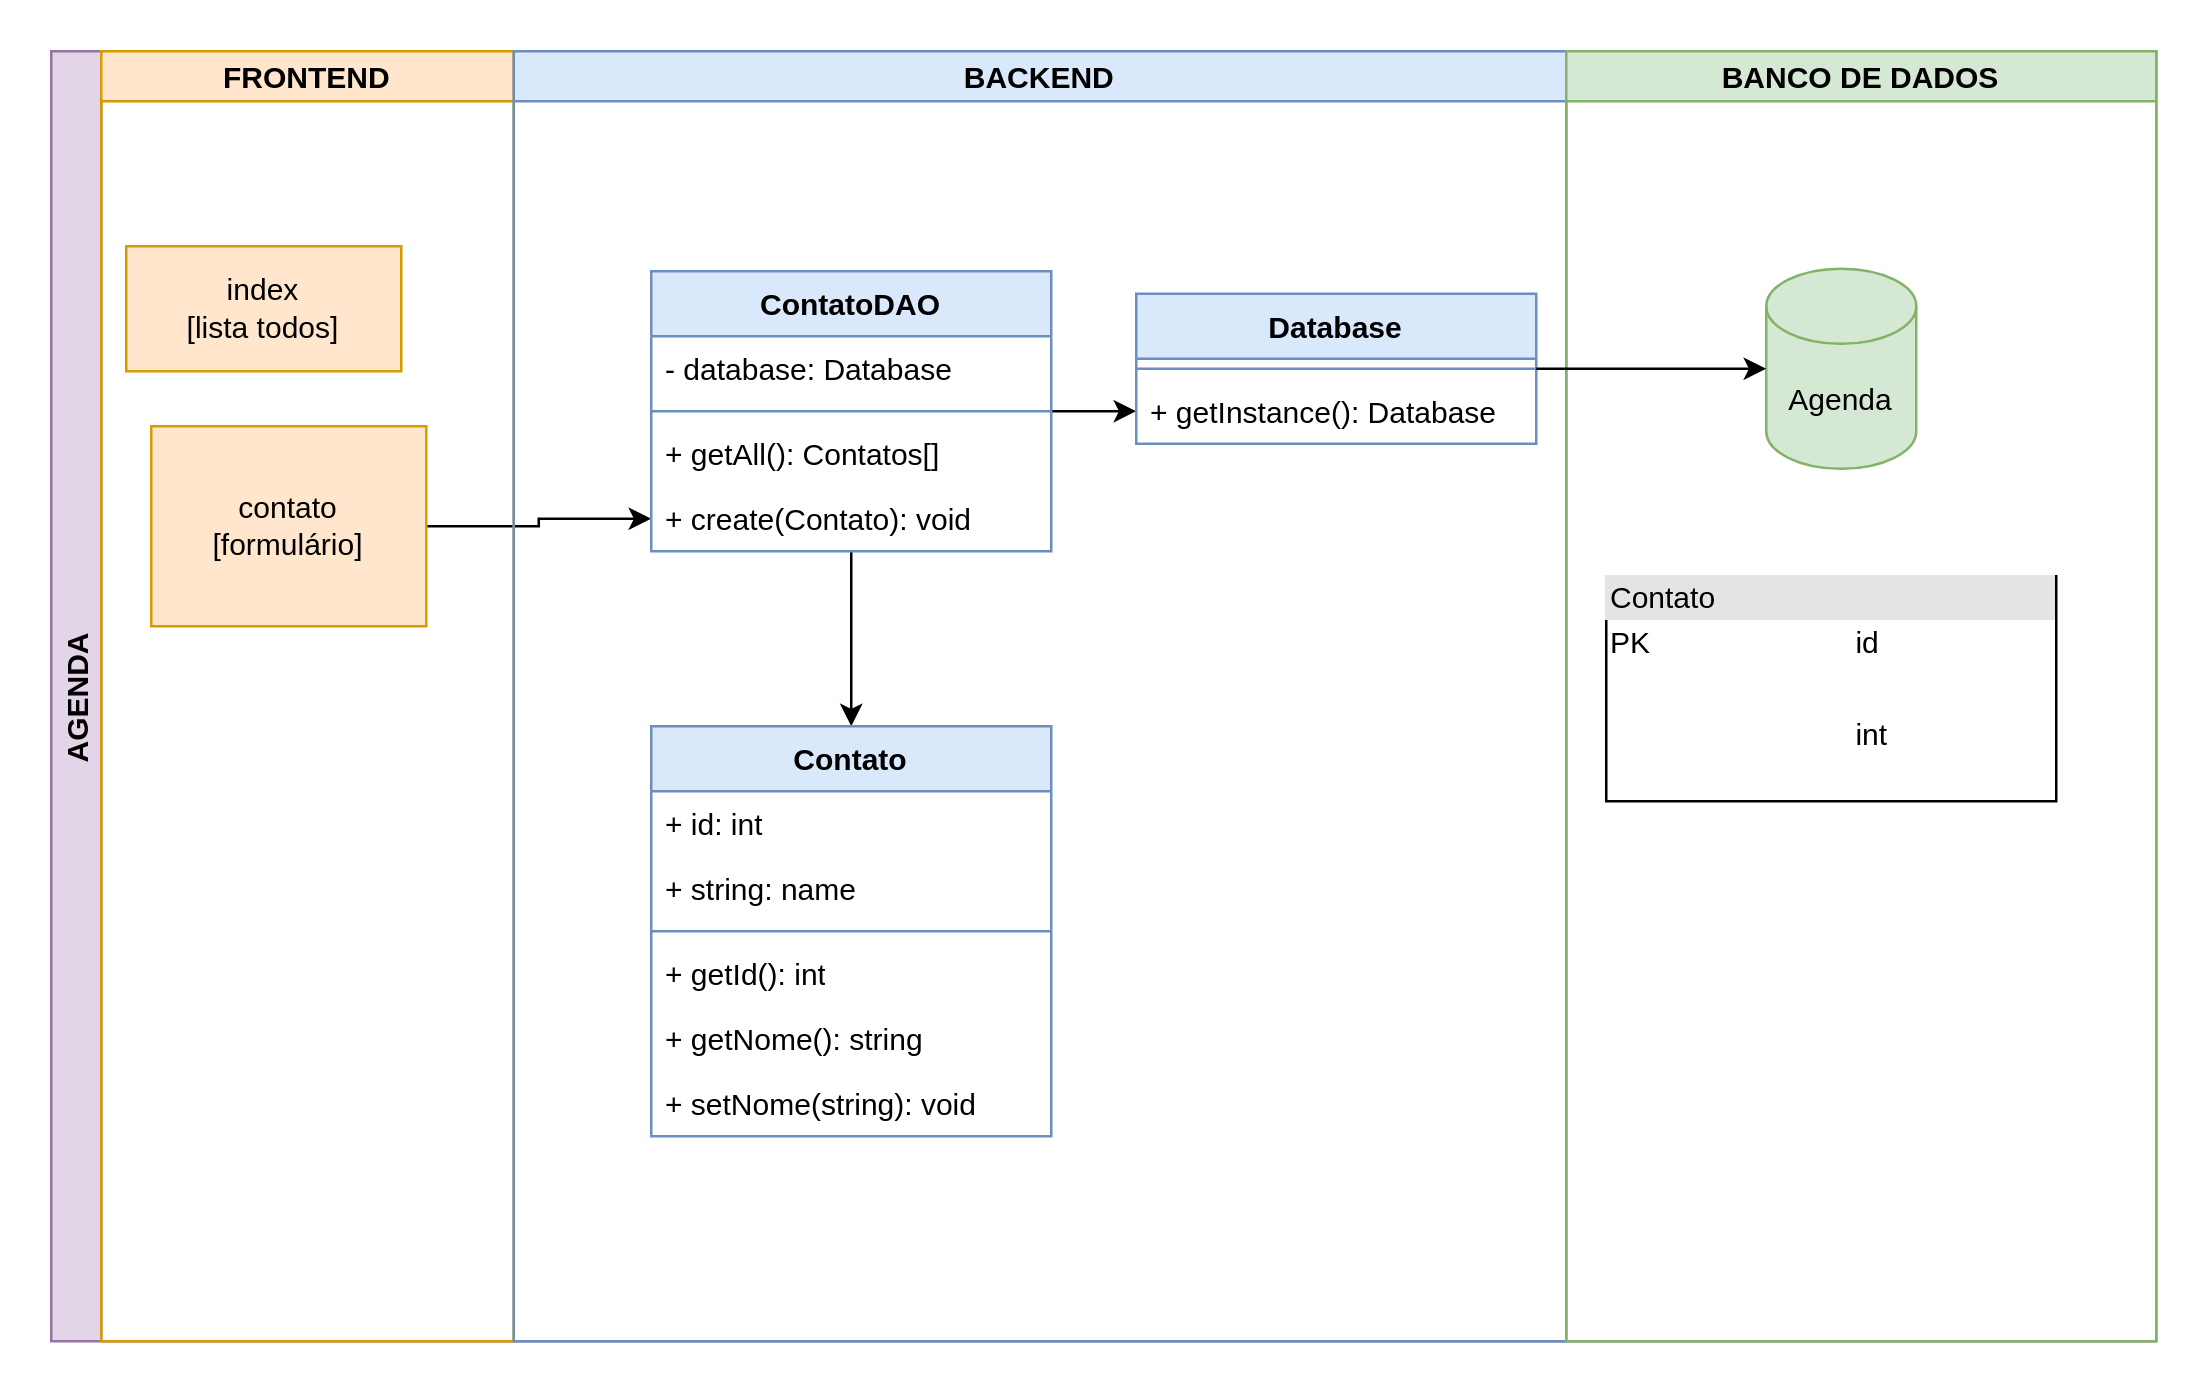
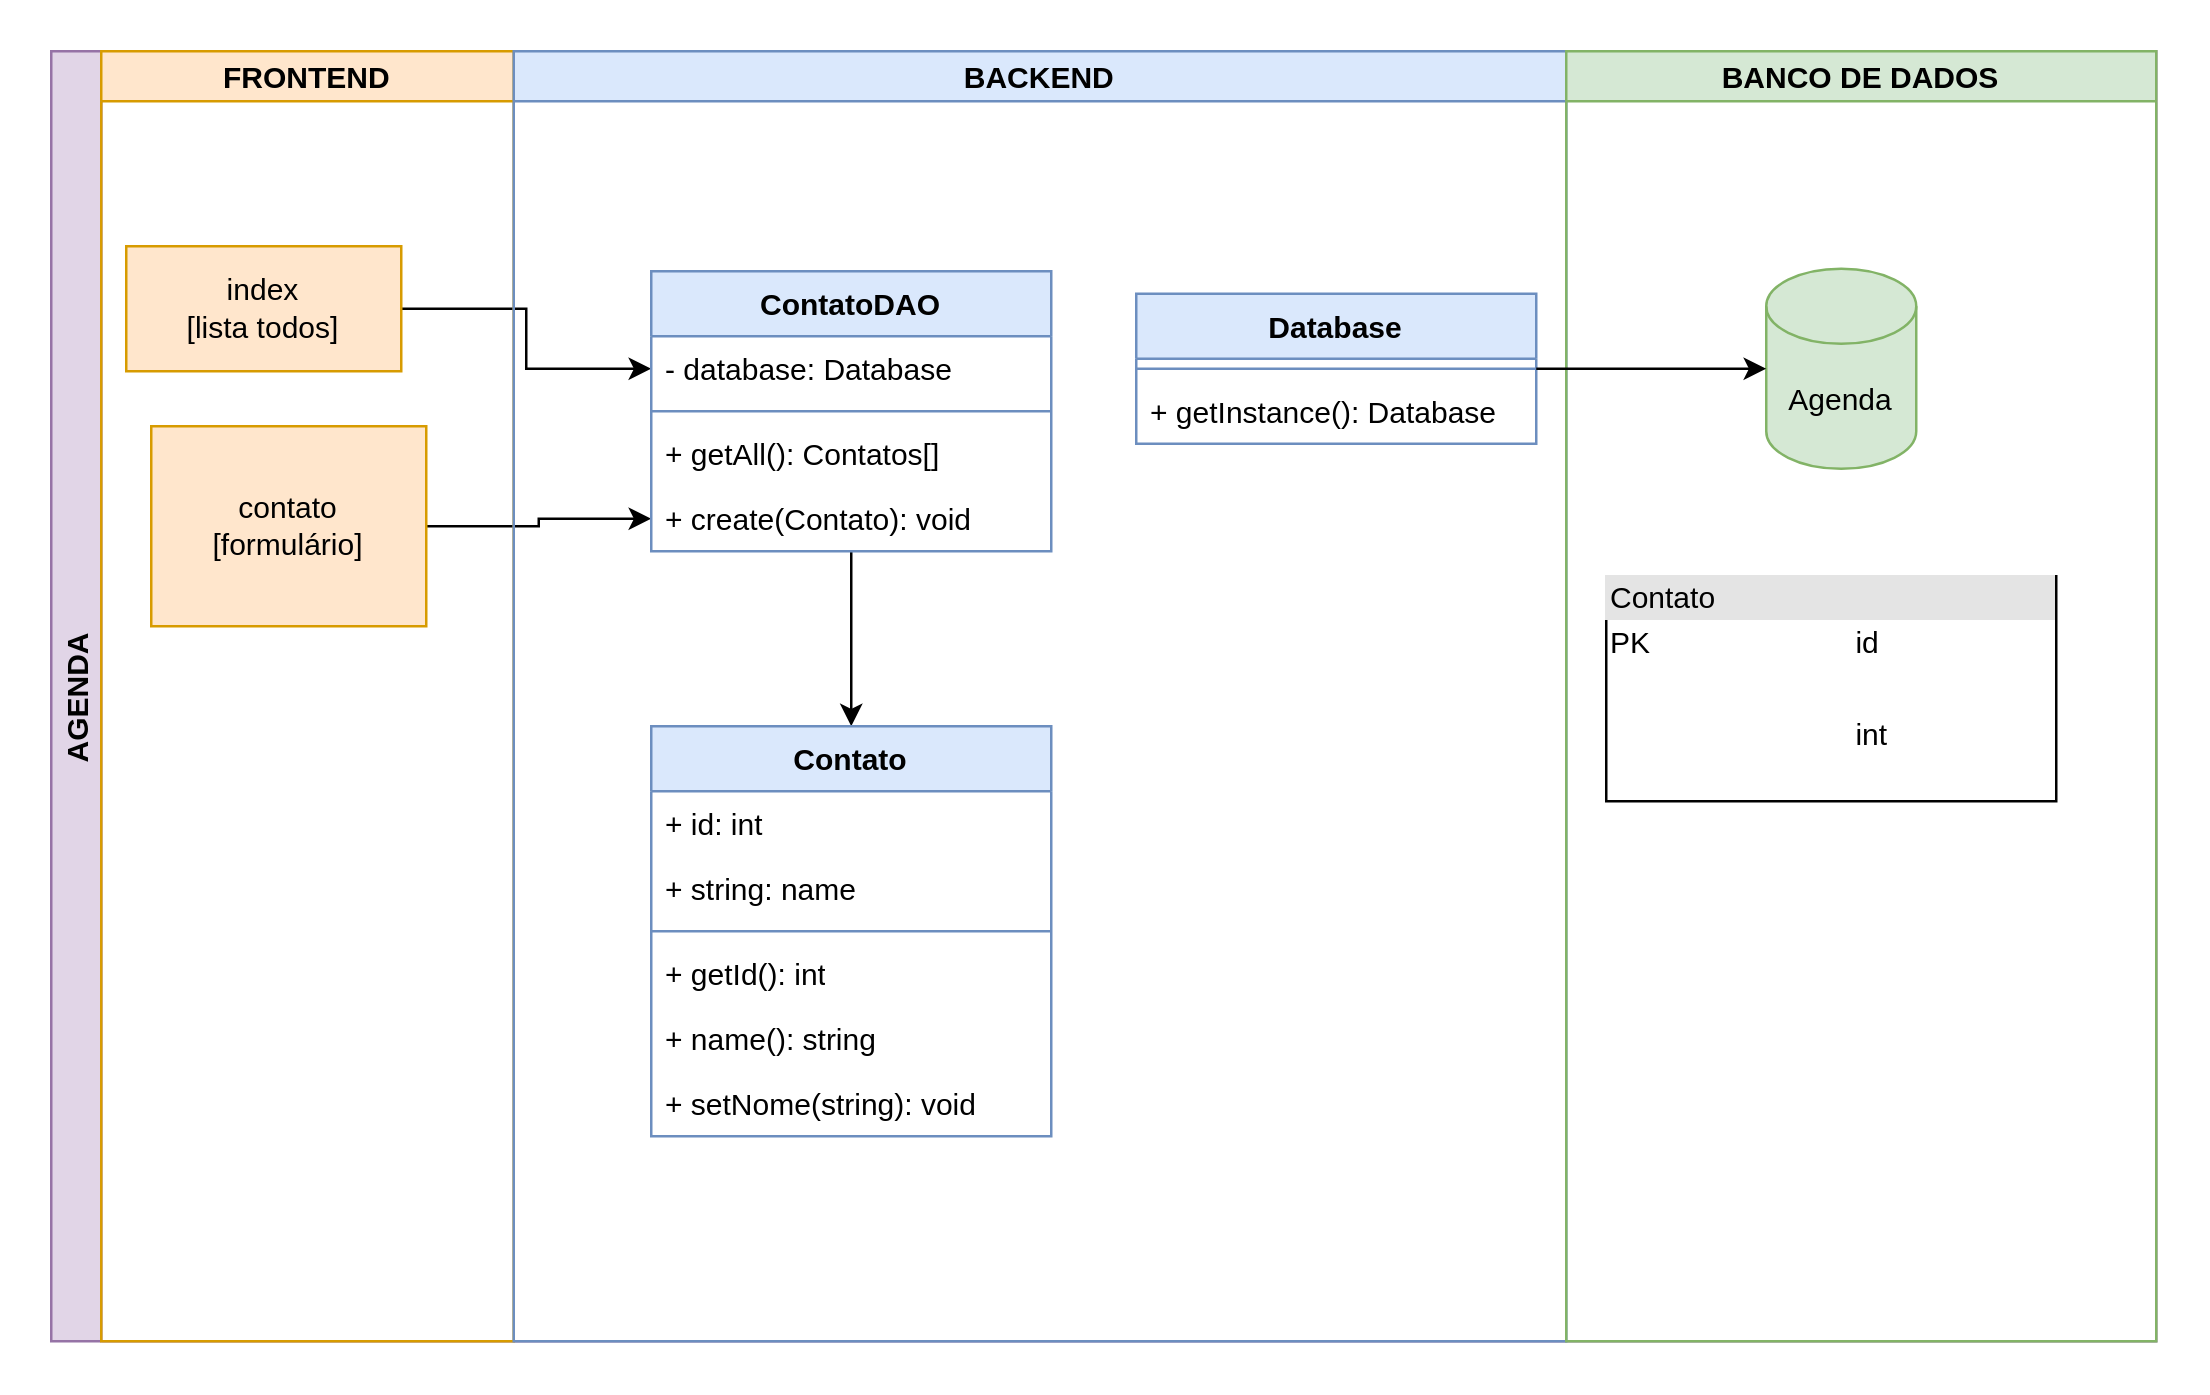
edge "index [lista todos]" -> "- database: Database": added
edge "ContatoDAO" -> "+ getInstance(): Database": removed
node "+ getNome(): string": label "+ getNome(): string" -> "+ name(): string"
